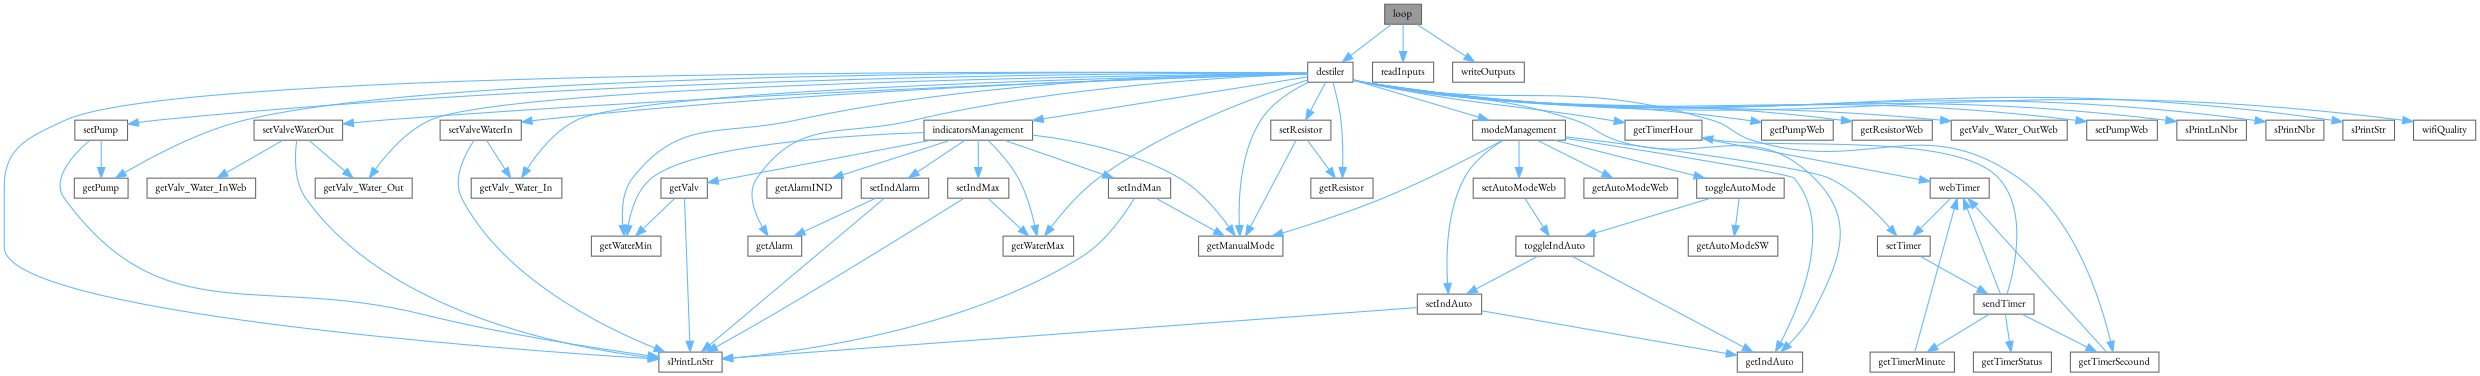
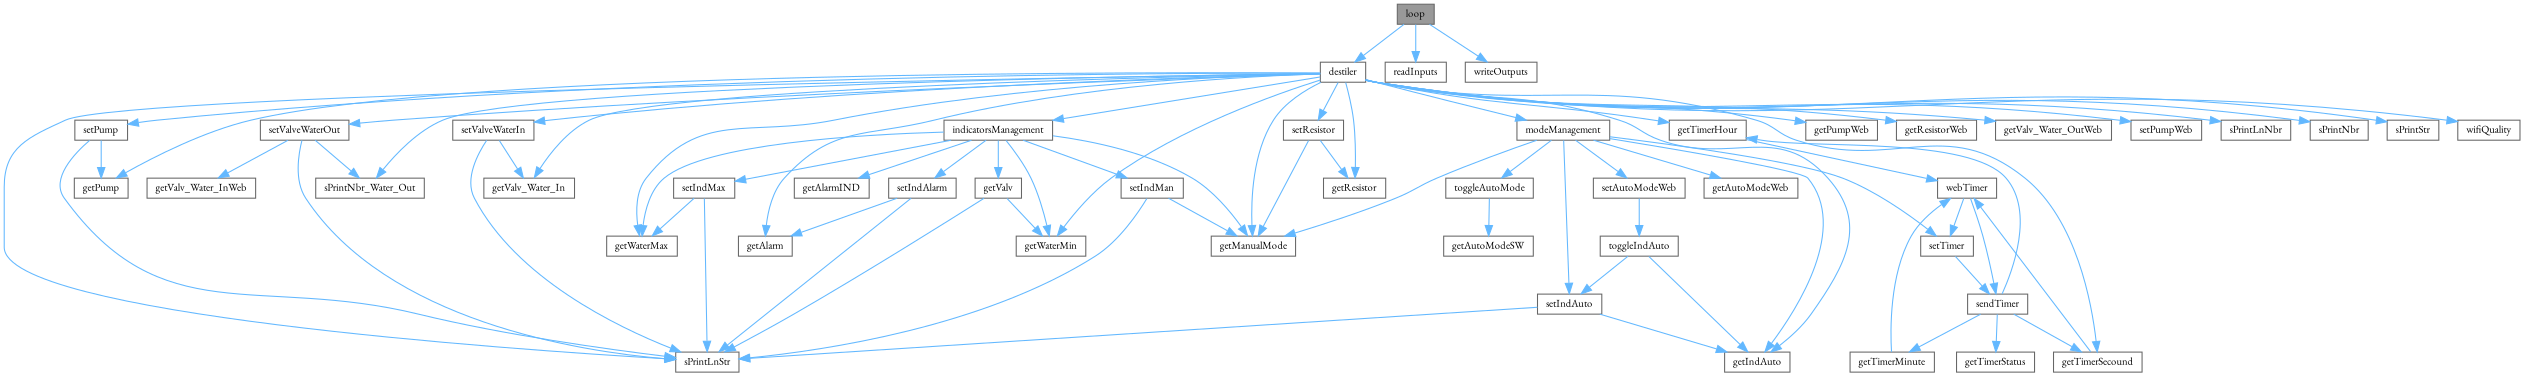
node "getValv_Water_Out": label "getValv_Water_Out" -> "sPrintNbr_Water_Out"
edge "toggleAutoMode" -> "toggleIndAuto": removed
edge "sendTimer" -> "webTimer": reversed
